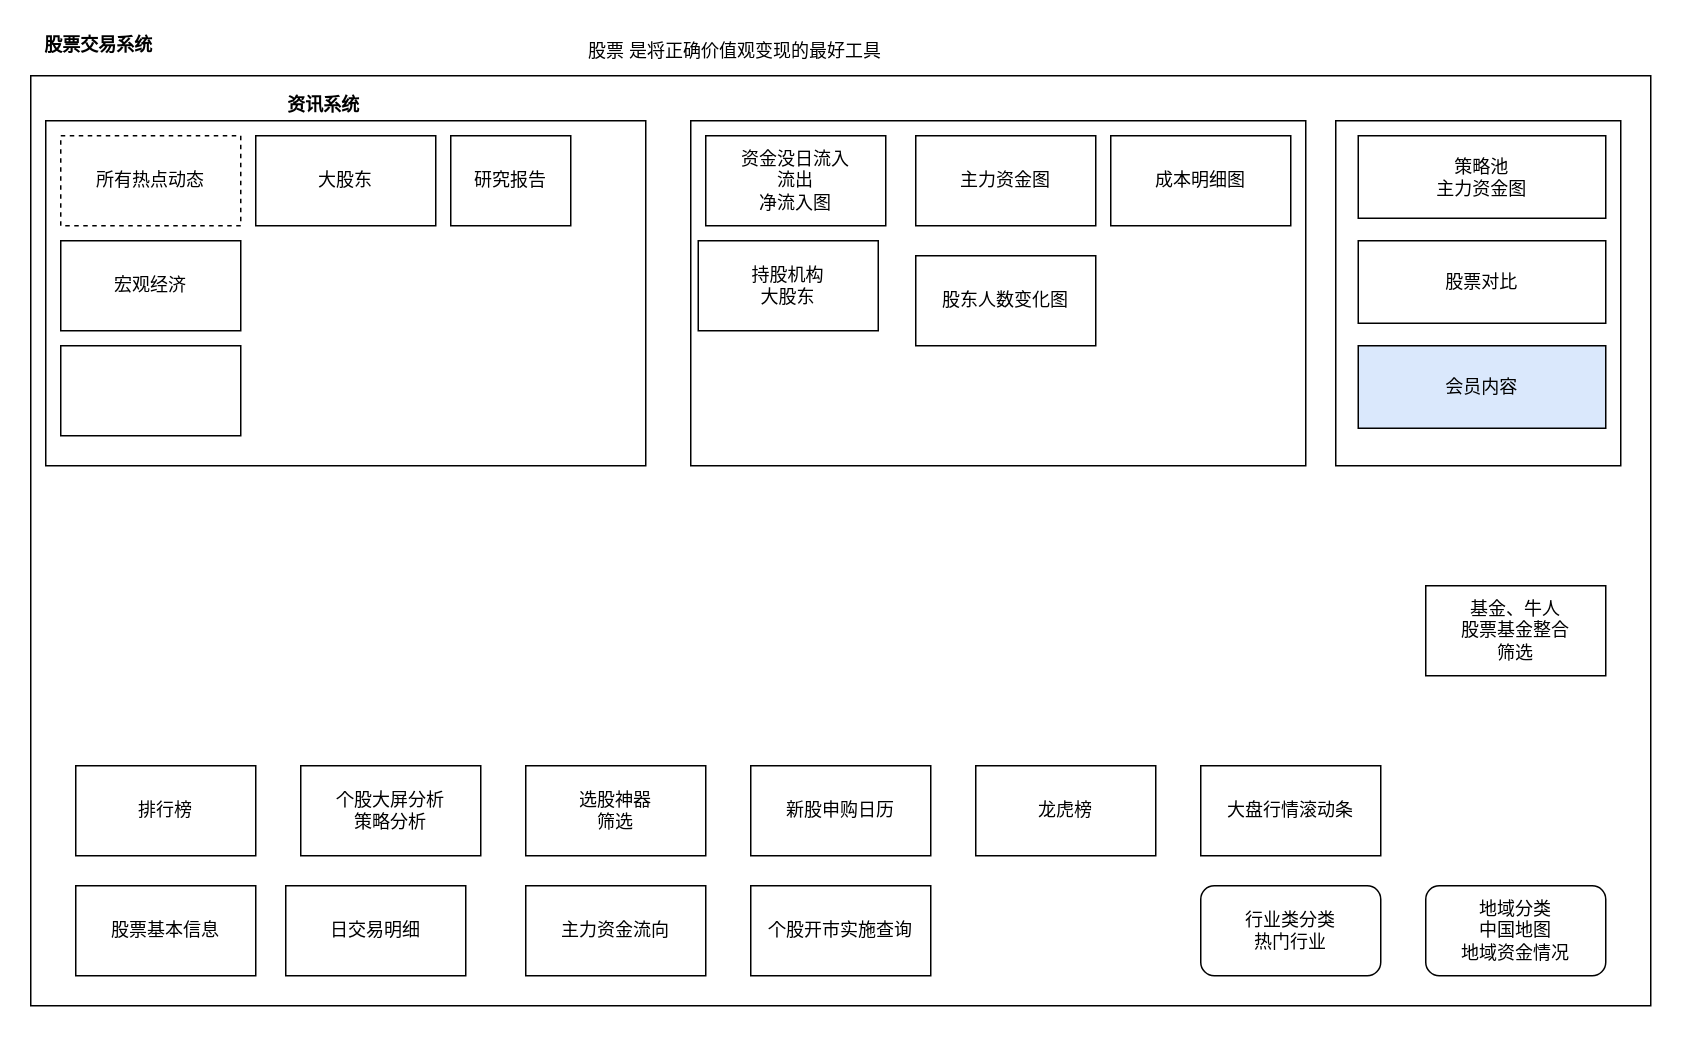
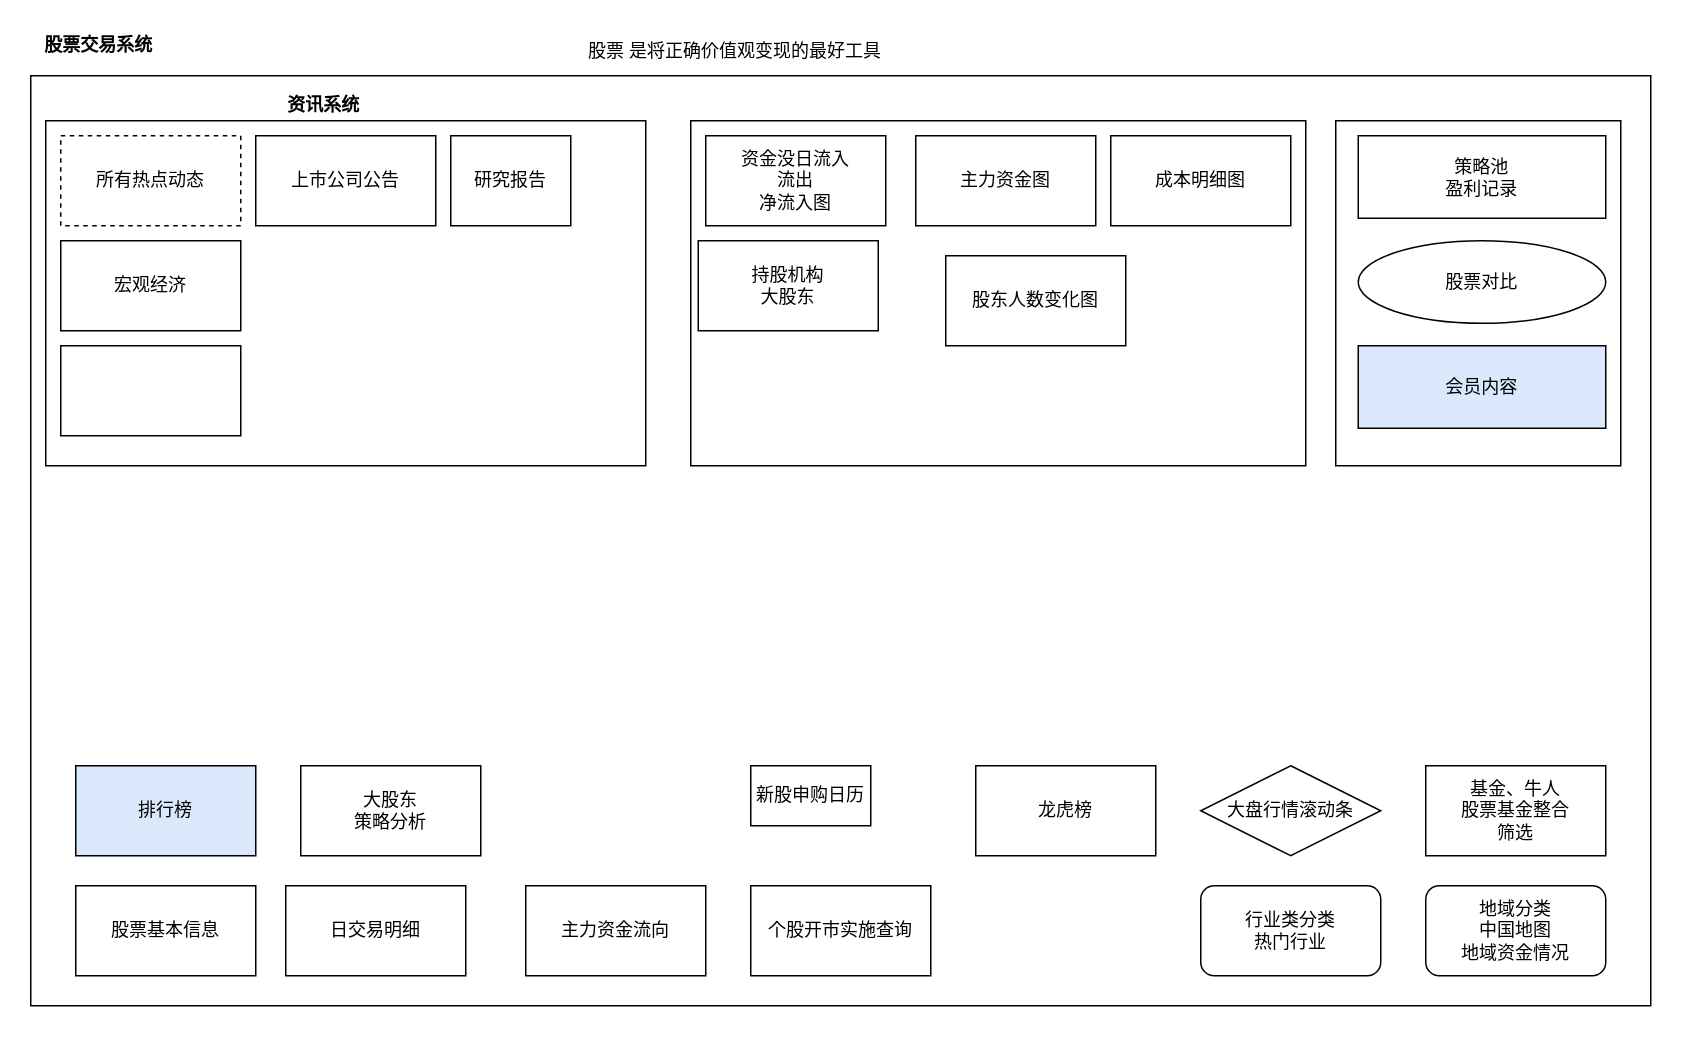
node "策略池 主力资金图": label "策略池 主力资金图" -> "策略池 盈利记录"
node "大股东": label "大股东" -> "上市公司公告"
node "股票对比": shape rectangle -> ellipse
node "股东人数变化图": moved (1006, 301) -> (1036, 301)
node "基金、牛人 股票基金整合 筛选": moved (1516, 631) -> (1516, 811)
node "排行榜": fillcolor #ffffff -> #dae8fc
node "个股大屏分析 策略分析": label "个股大屏分析 策略分析" -> "大股东 策略分析"
node "选股神器 筛选": removed
node "新股申购日历": size 180x90 -> 120x60
node "大盘行情滚动条": shape rectangle -> diamond
